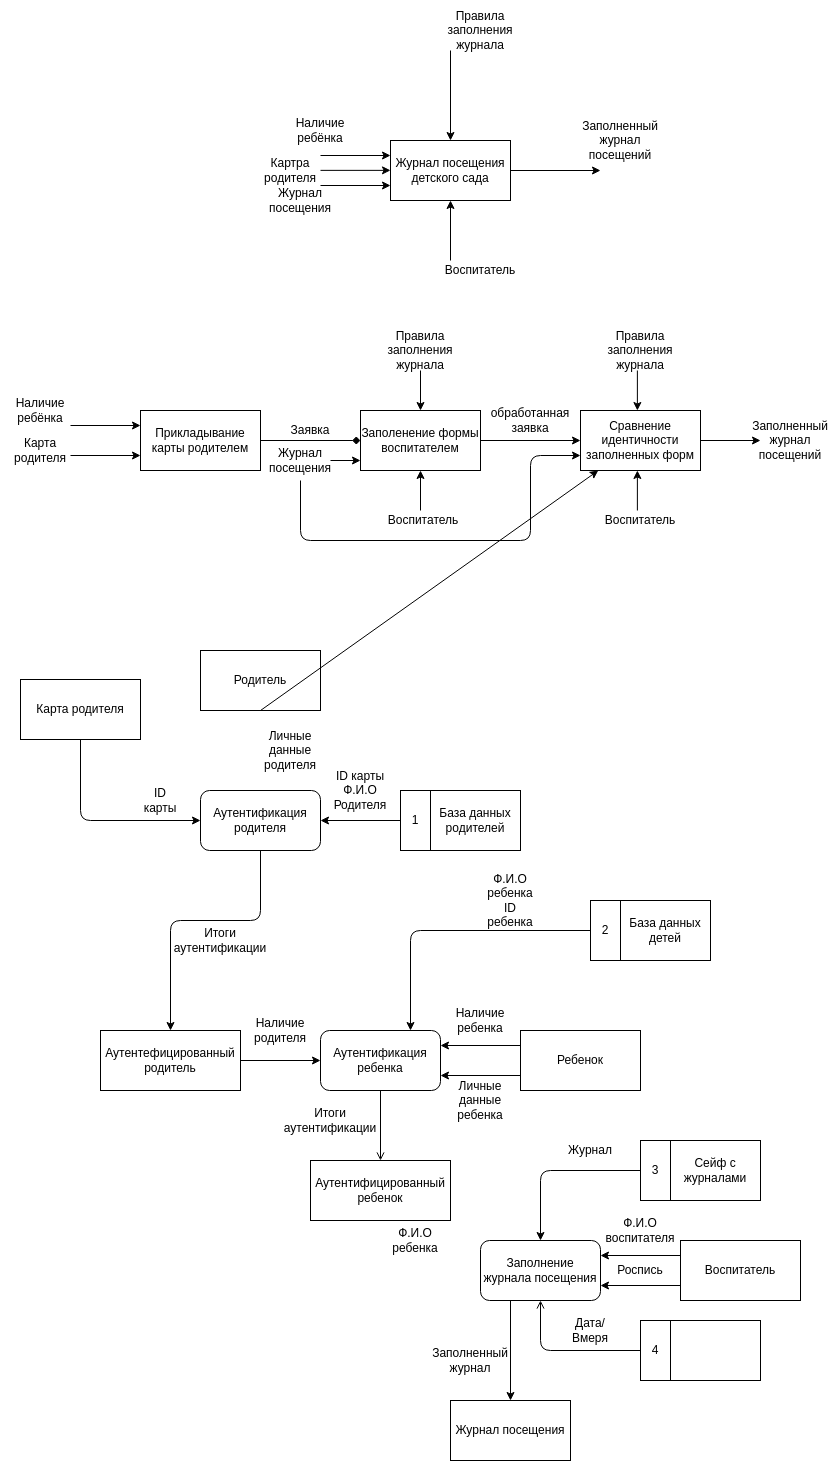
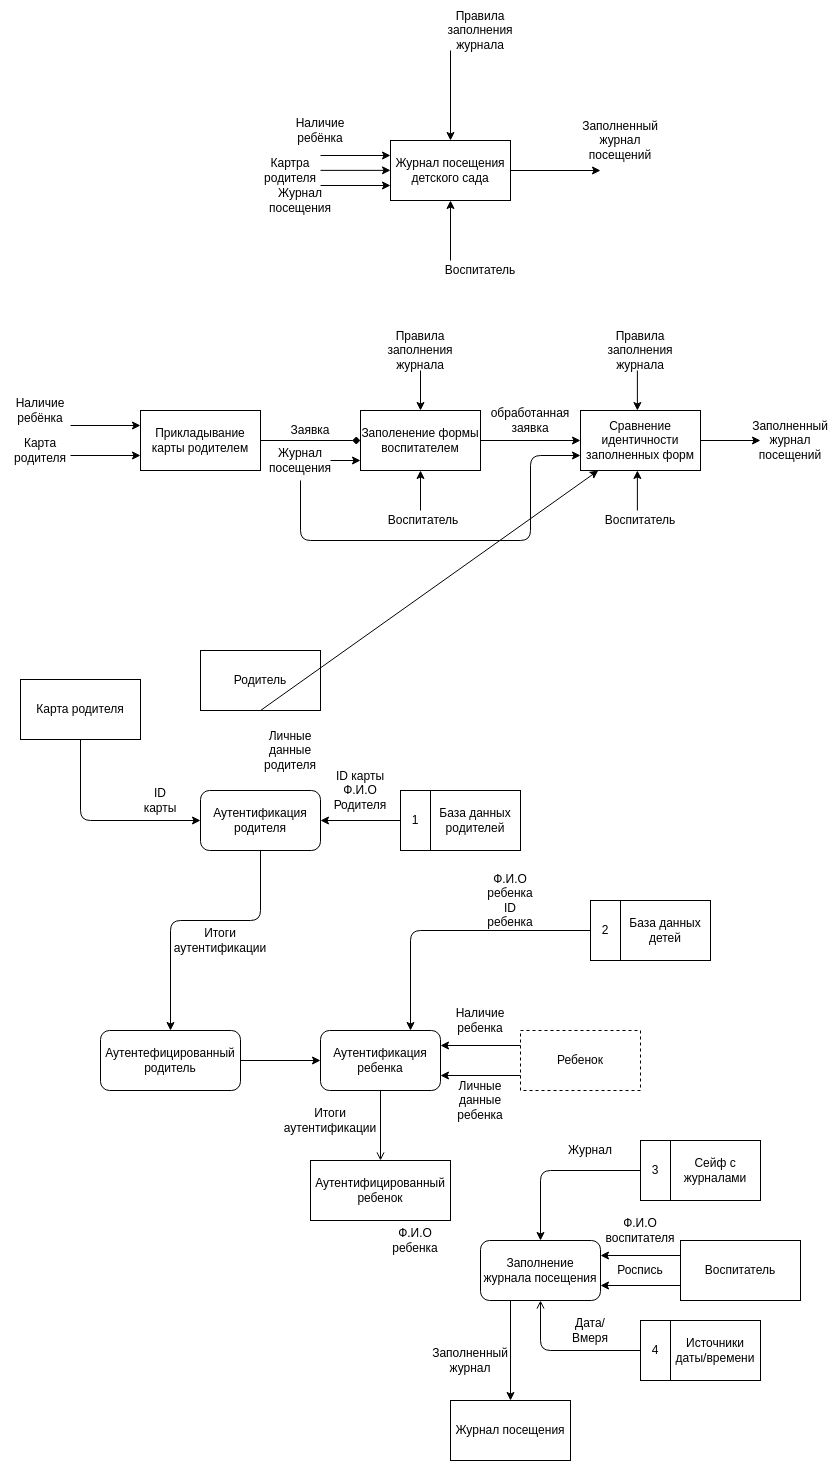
node "Наличие родителя": removed
node "Аутентефицированный родитель": shape rectangle -> rounded rectangle
node "Ребенок": style solid -> dashed
node "Источники даты/времени": added
